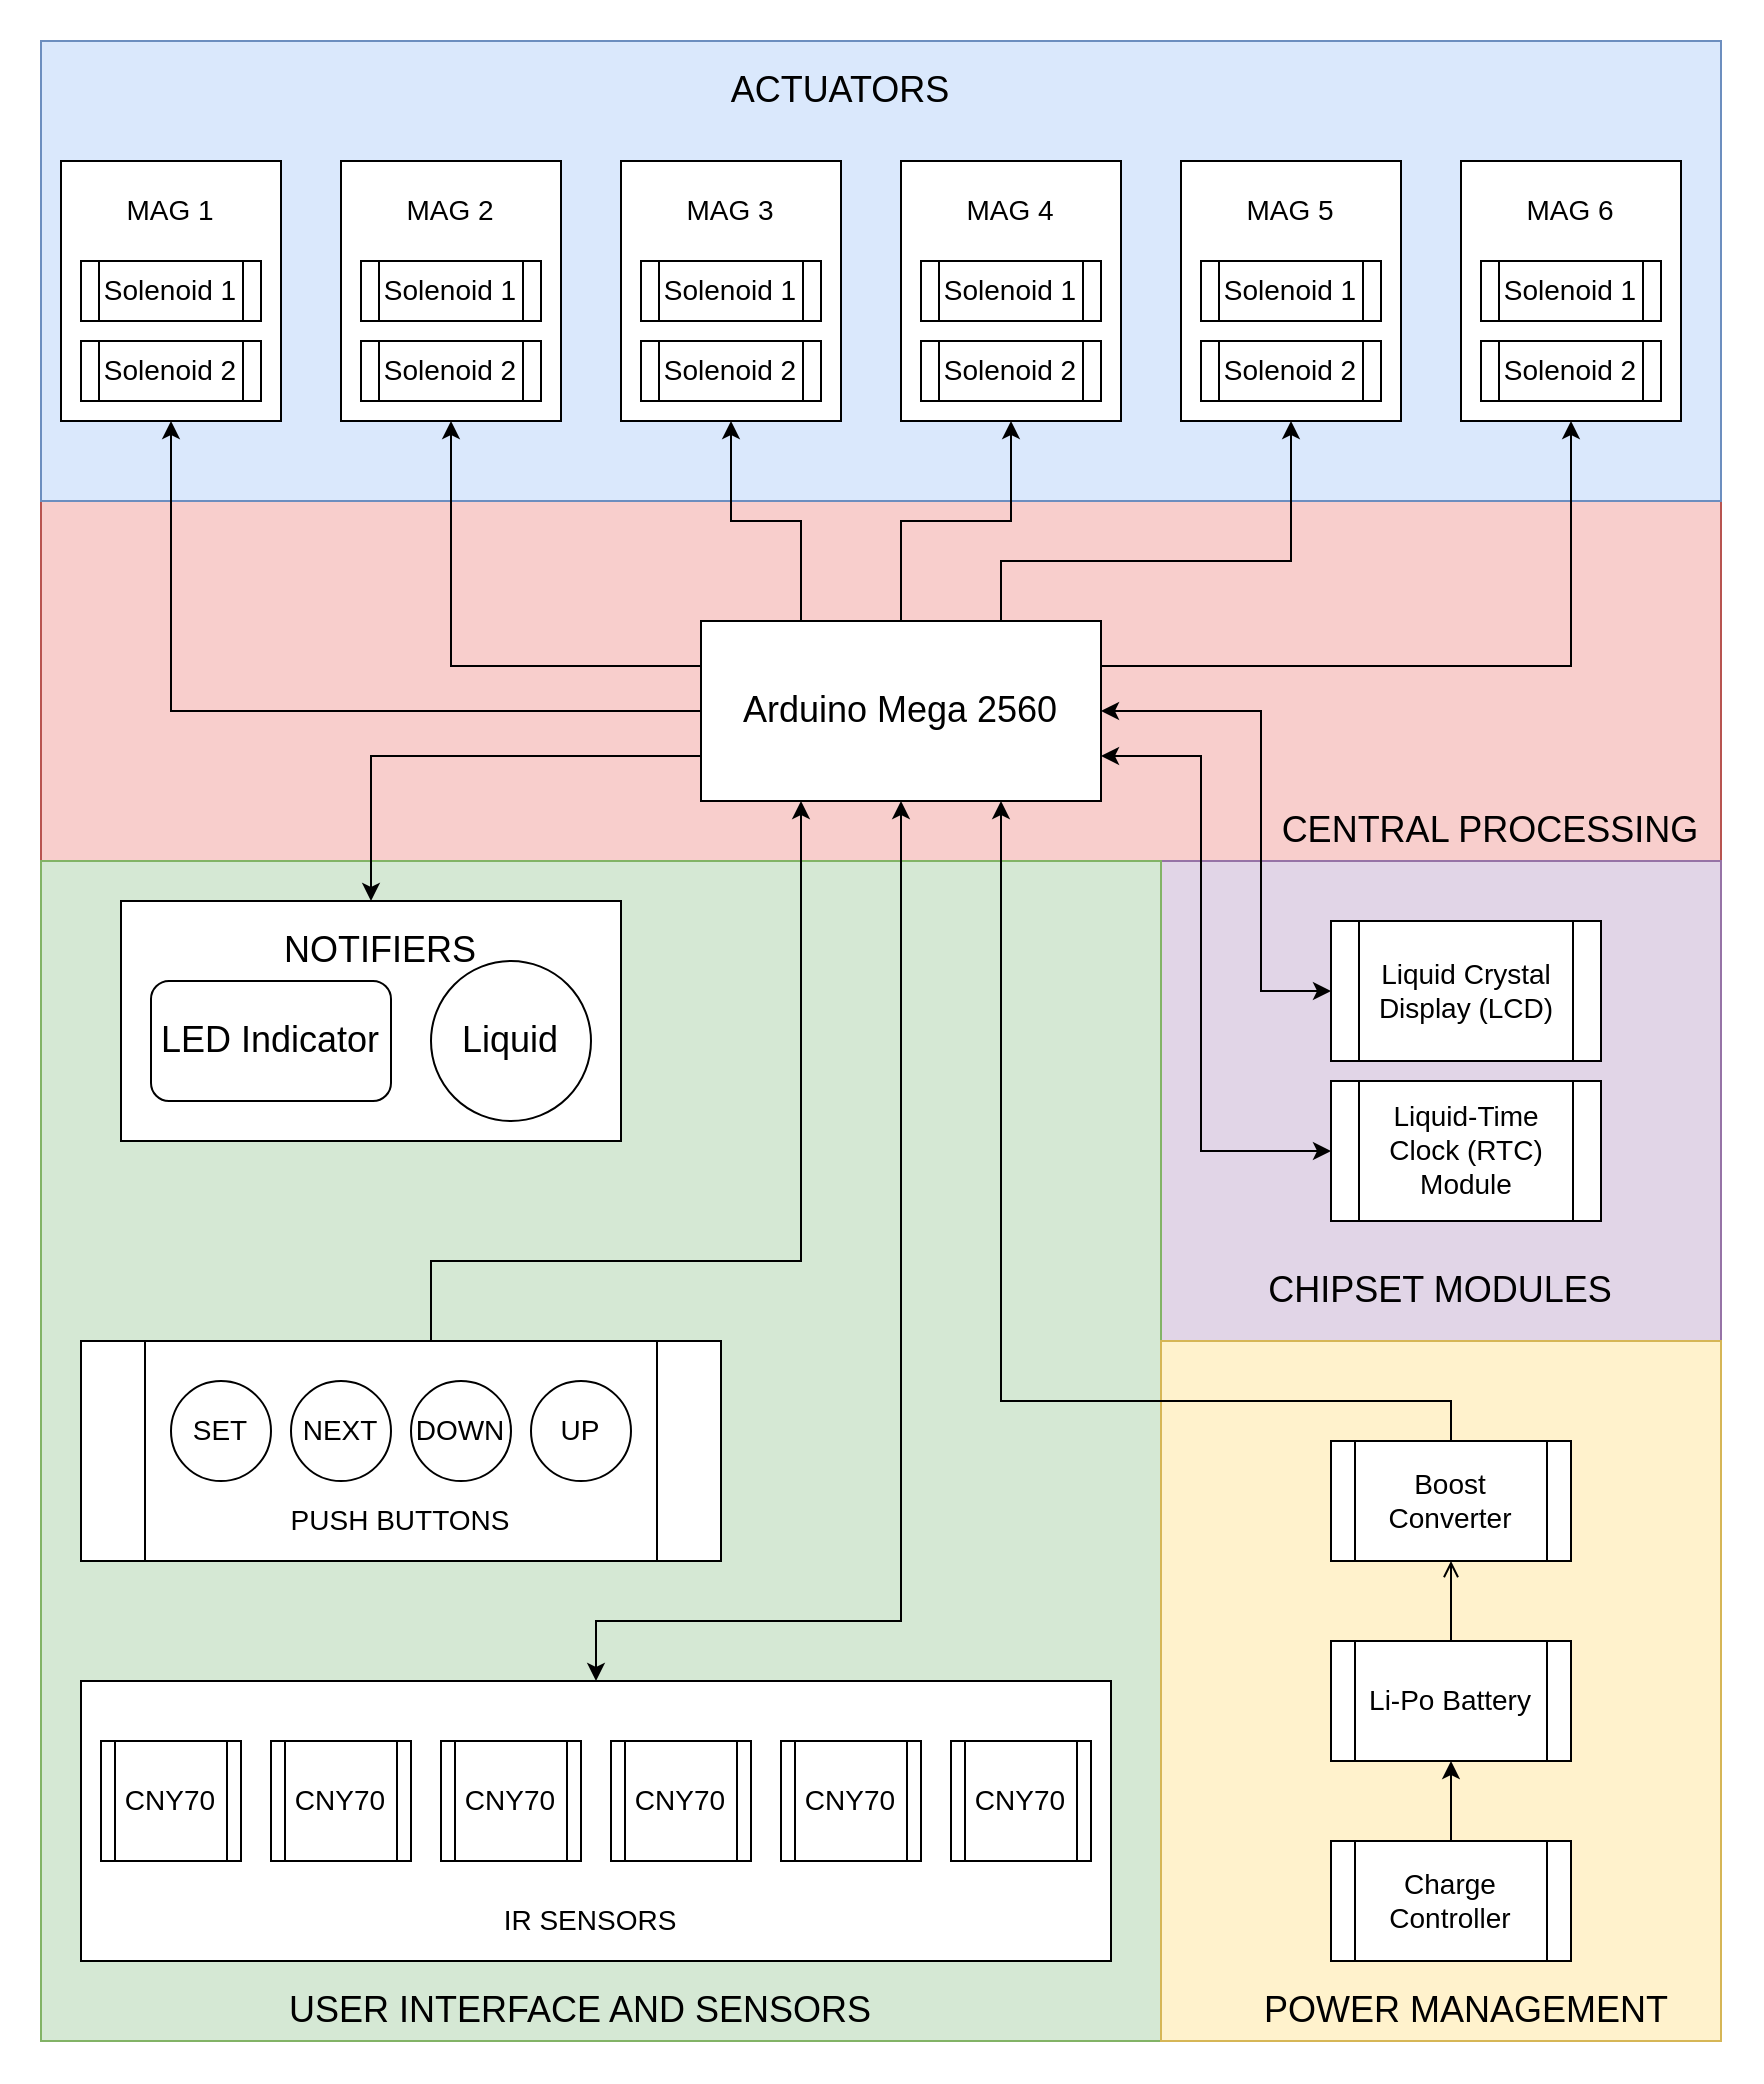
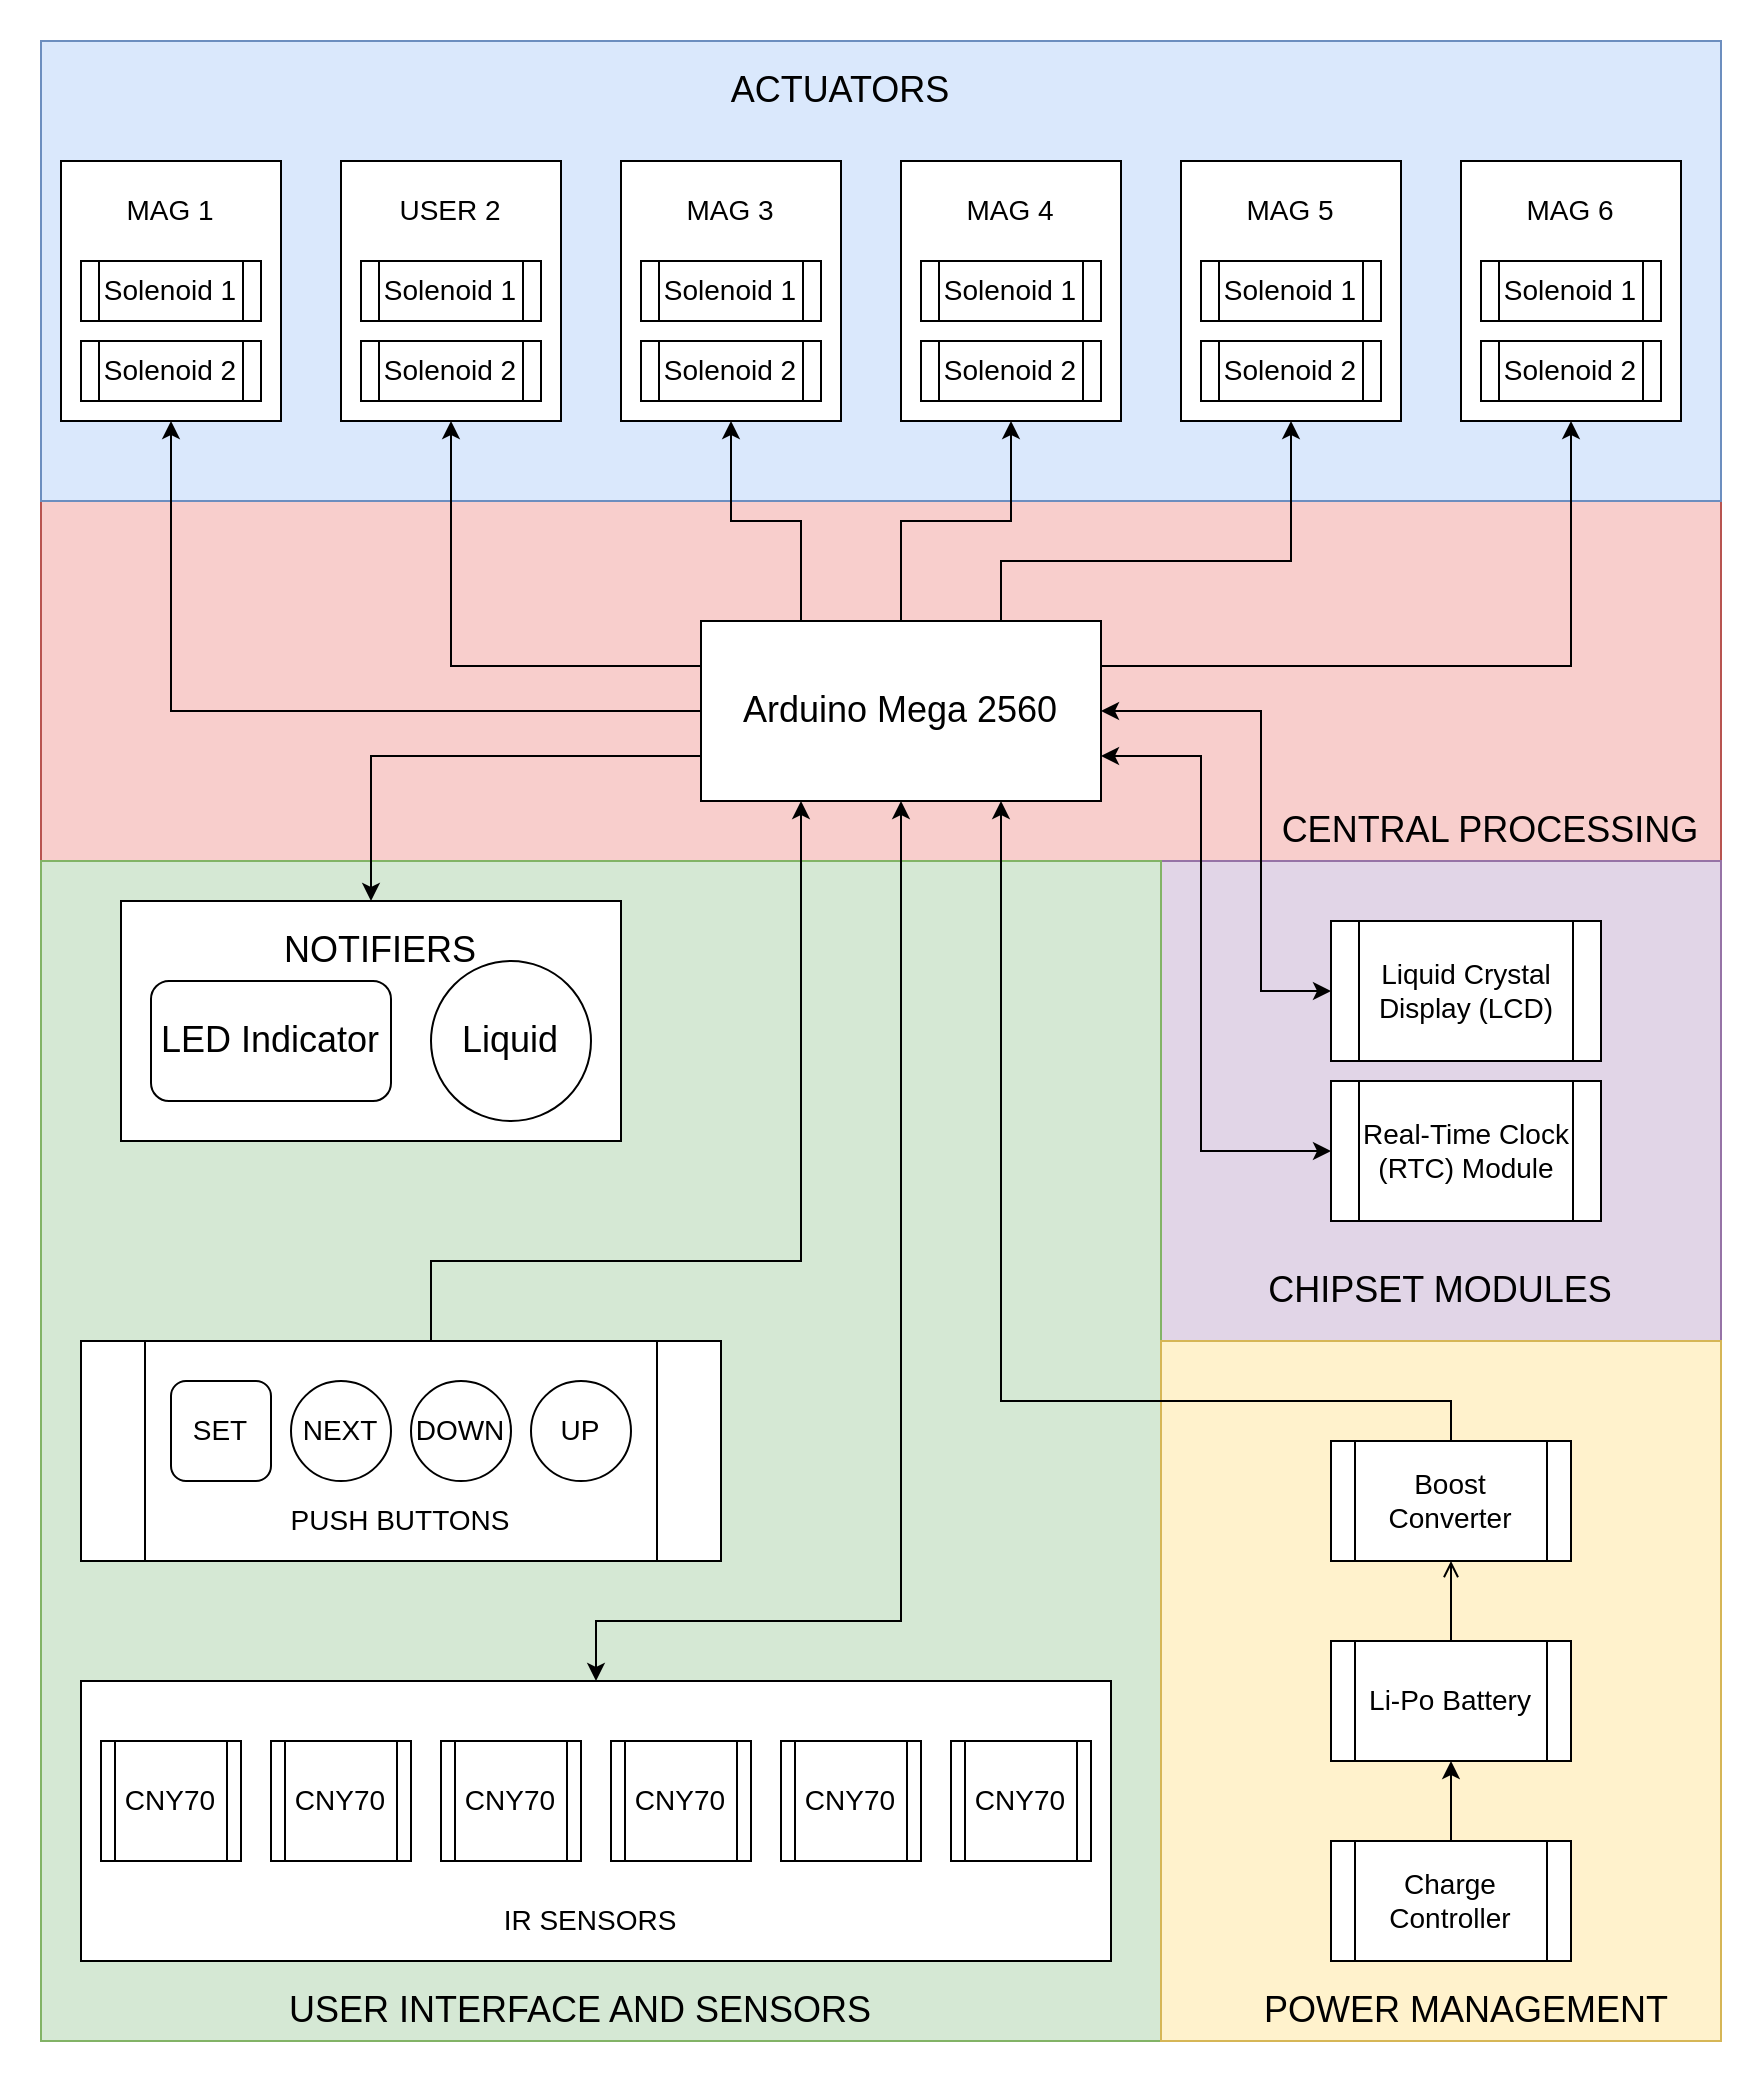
node "MAG 2": label "MAG 2" -> "USER 2"
node "Liquid-Time Clock (RTC) Module": label "Liquid-Time Clock (RTC) Module" -> "Real-Time Clock (RTC) Module"
node "SET": shape ellipse -> rounded rectangle
